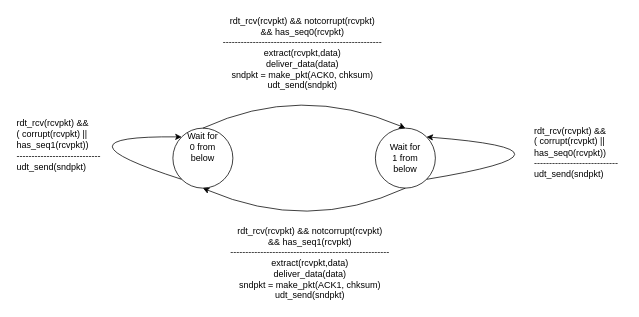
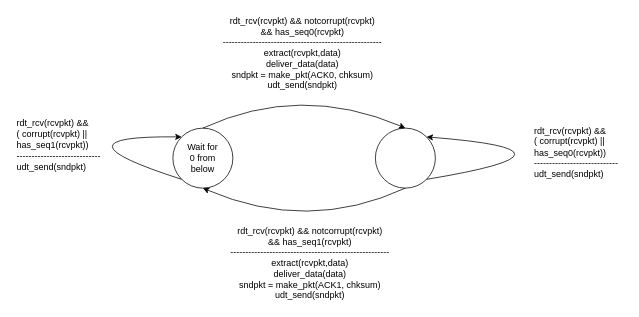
node "Wait for 0 from below": moved (203, 147) -> (203, 158)
node "Wait for 1 from below": removed
